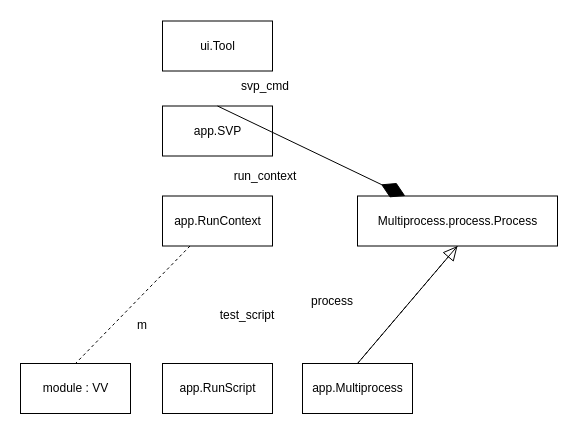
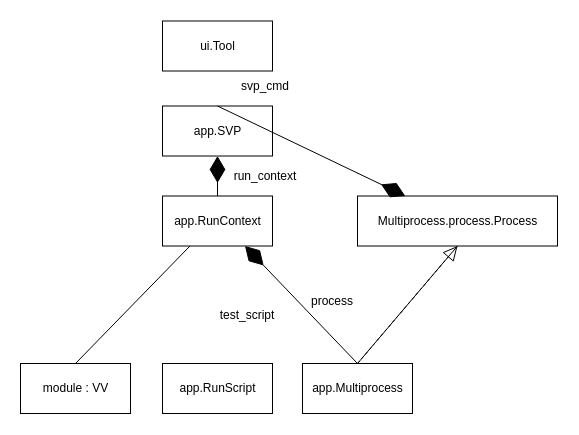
edge "app.RunContext" -> "app.SVP": added
edge "app.RunContext" -- "module : VV": style dashed -> solid
edge "app.Multiprocess" -> "app.RunContext": added
node "m": removed
